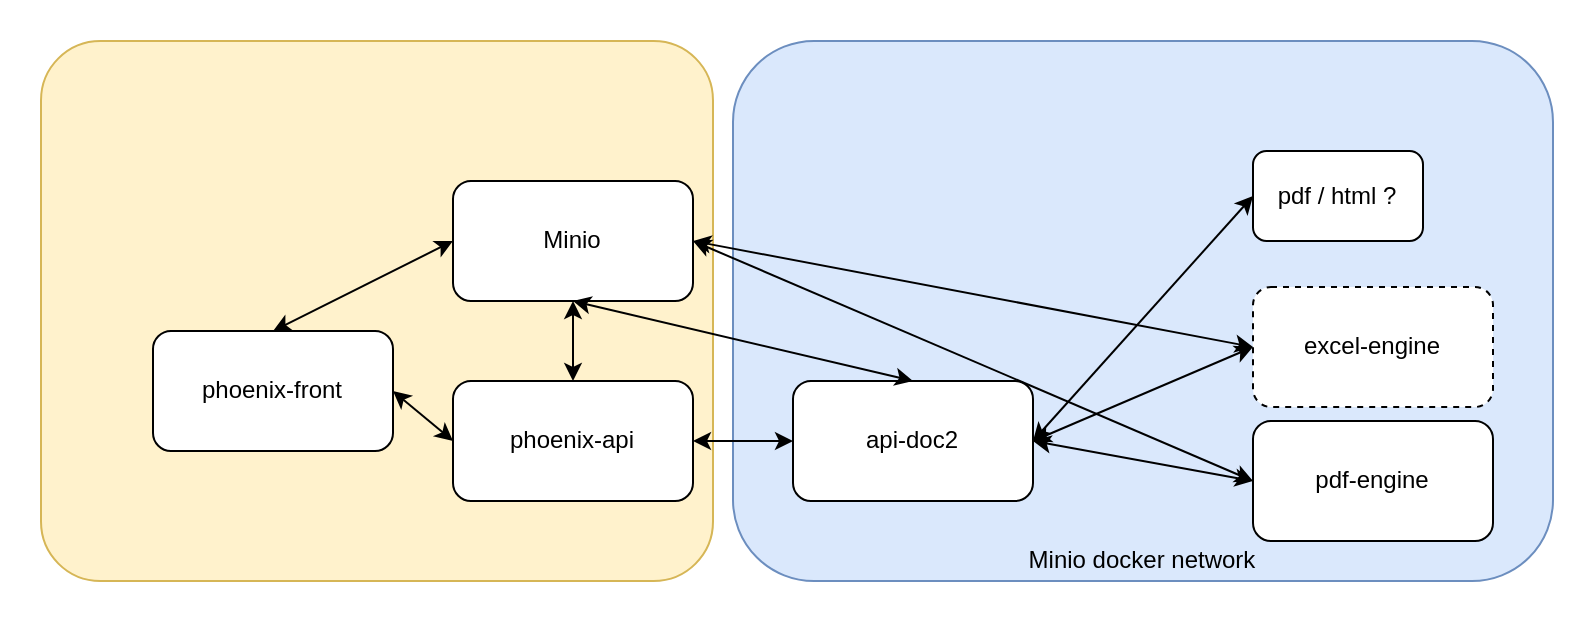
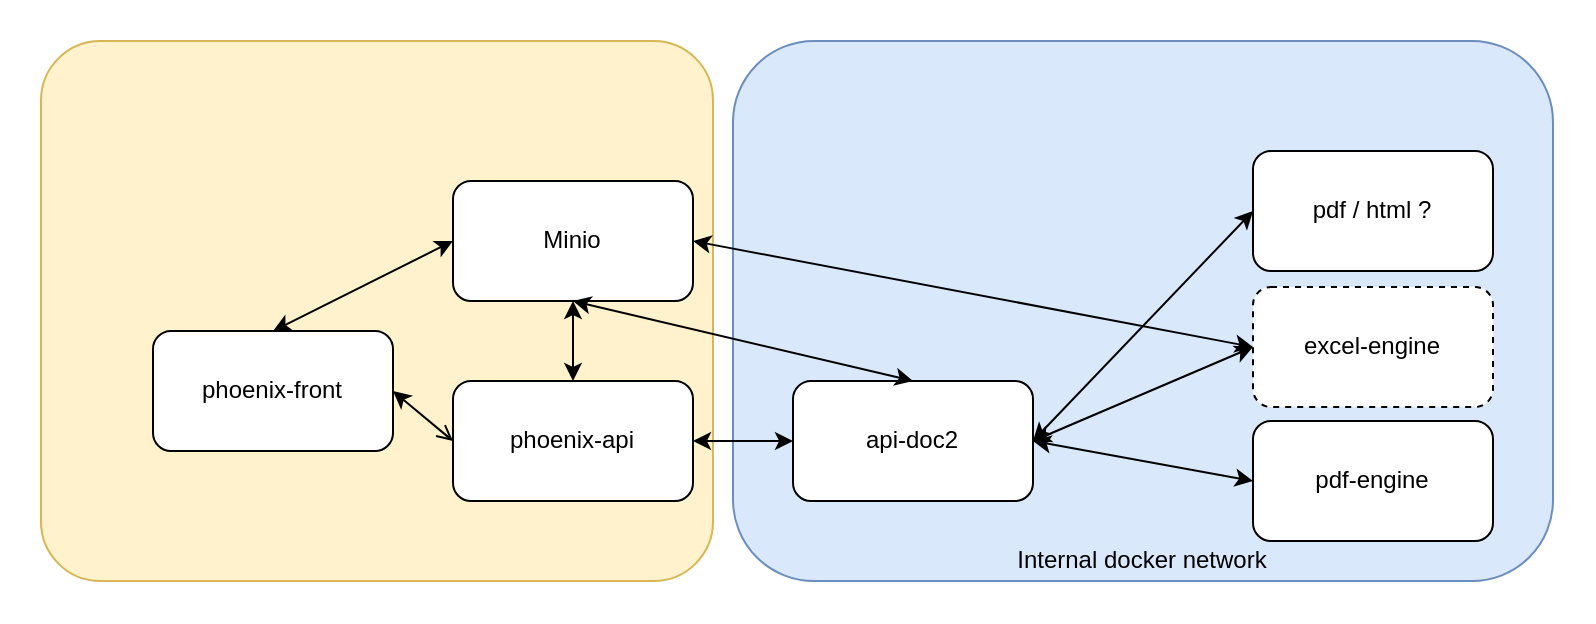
node "pdf / html ?": size 170x90 -> 240x120
edge "Minio" -- "pdf-engine": removed
edge "phoenix-front" -- "phoenix-api": arrowhead classic -> open
node "Minio docker network": label "Minio docker network" -> "Internal docker network"
